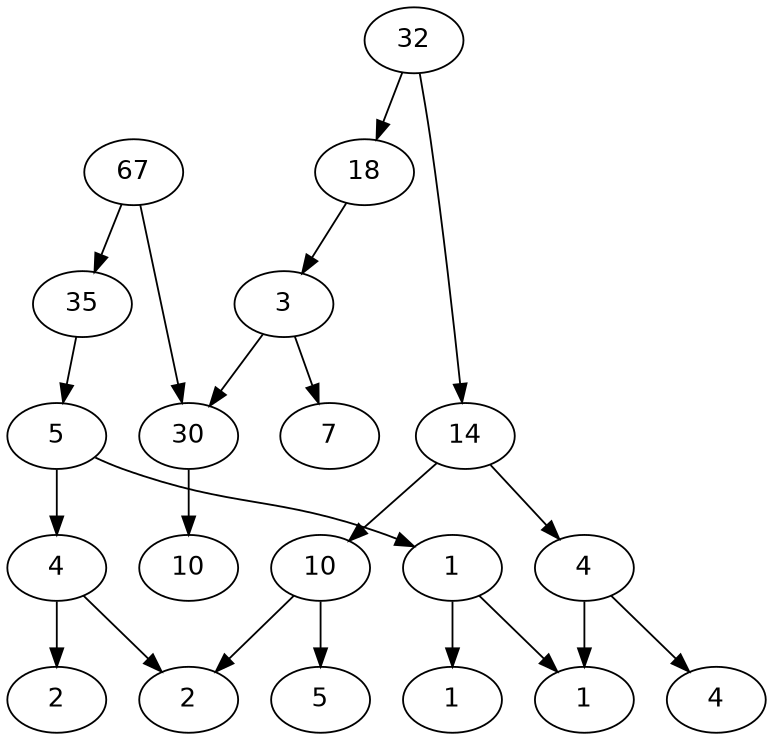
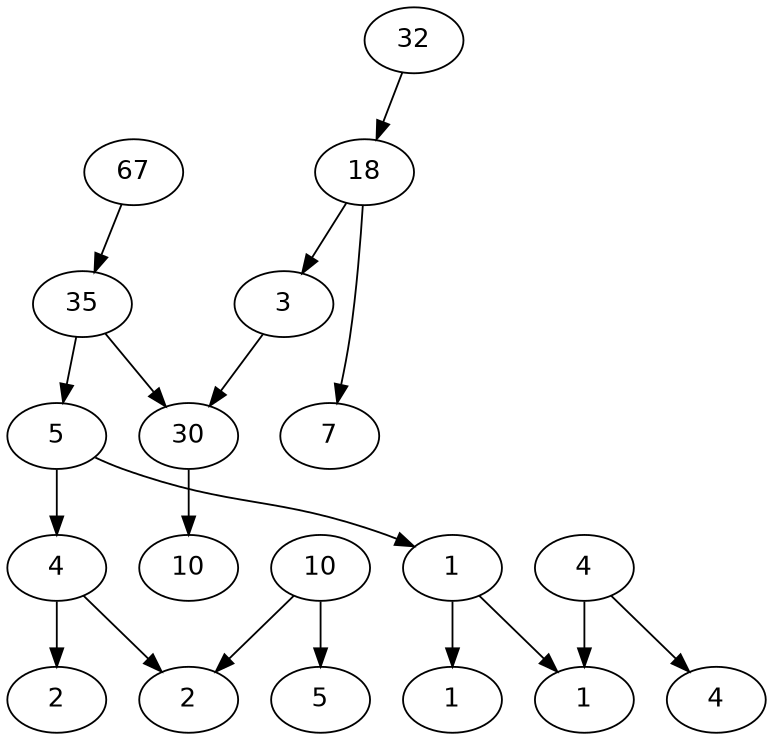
edge "67" -> "30": now "35" -> "30"
edge "3" -> "7": now "18" -> "7"
node "14": removed
